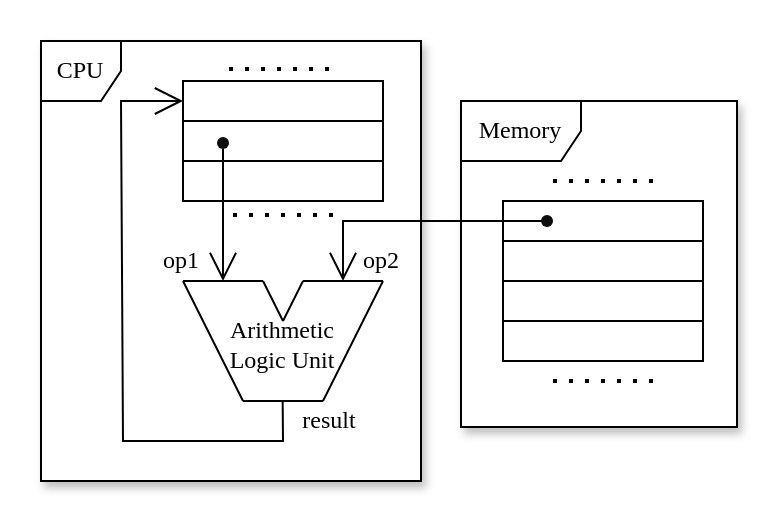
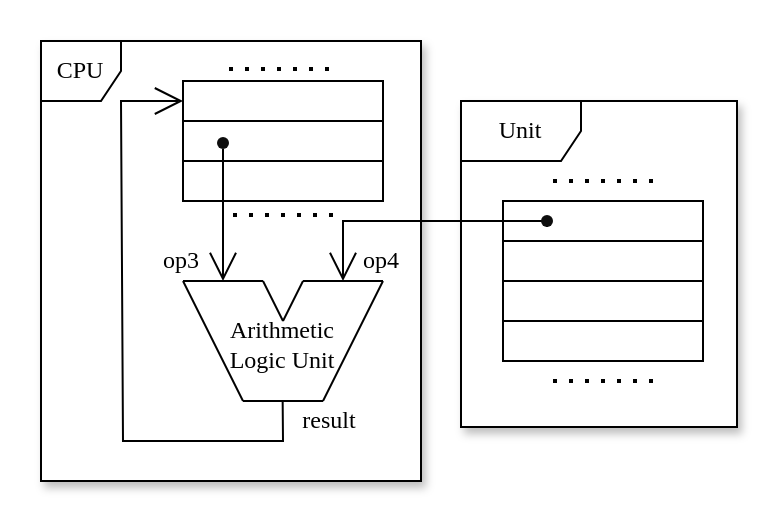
node "Memory": label "Memory" -> "Unit"
node "op1": label "op1" -> "op3"
node "op2": label "op2" -> "op4"
